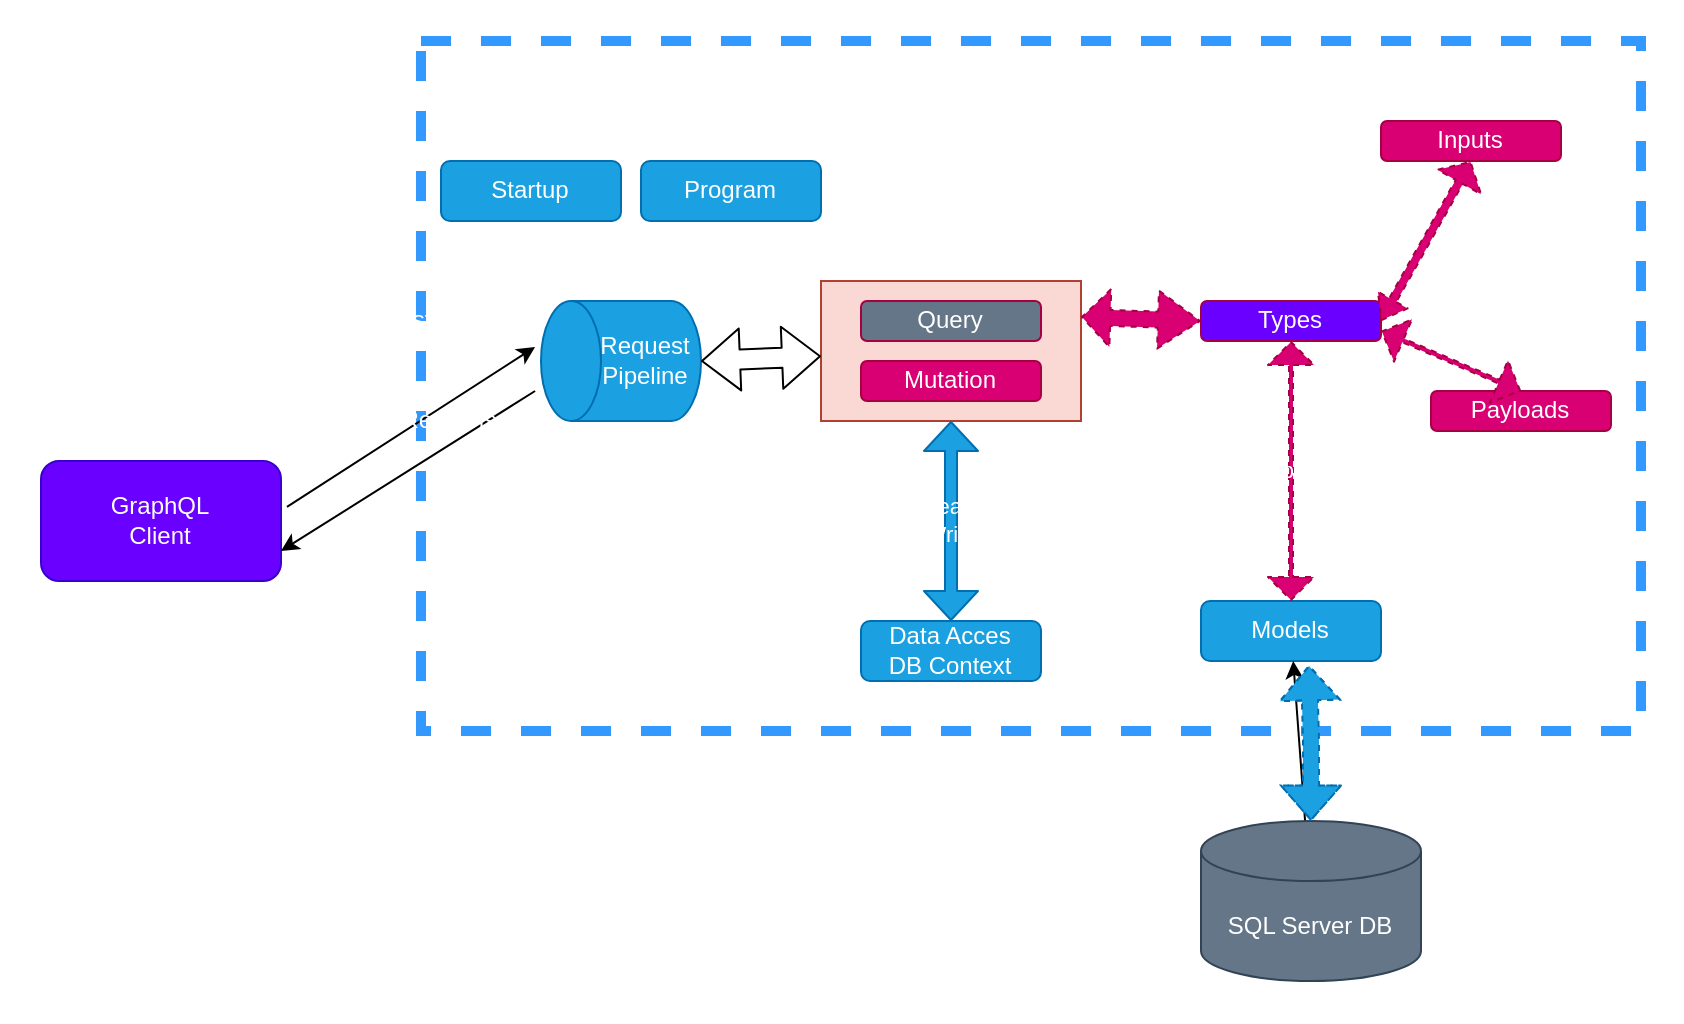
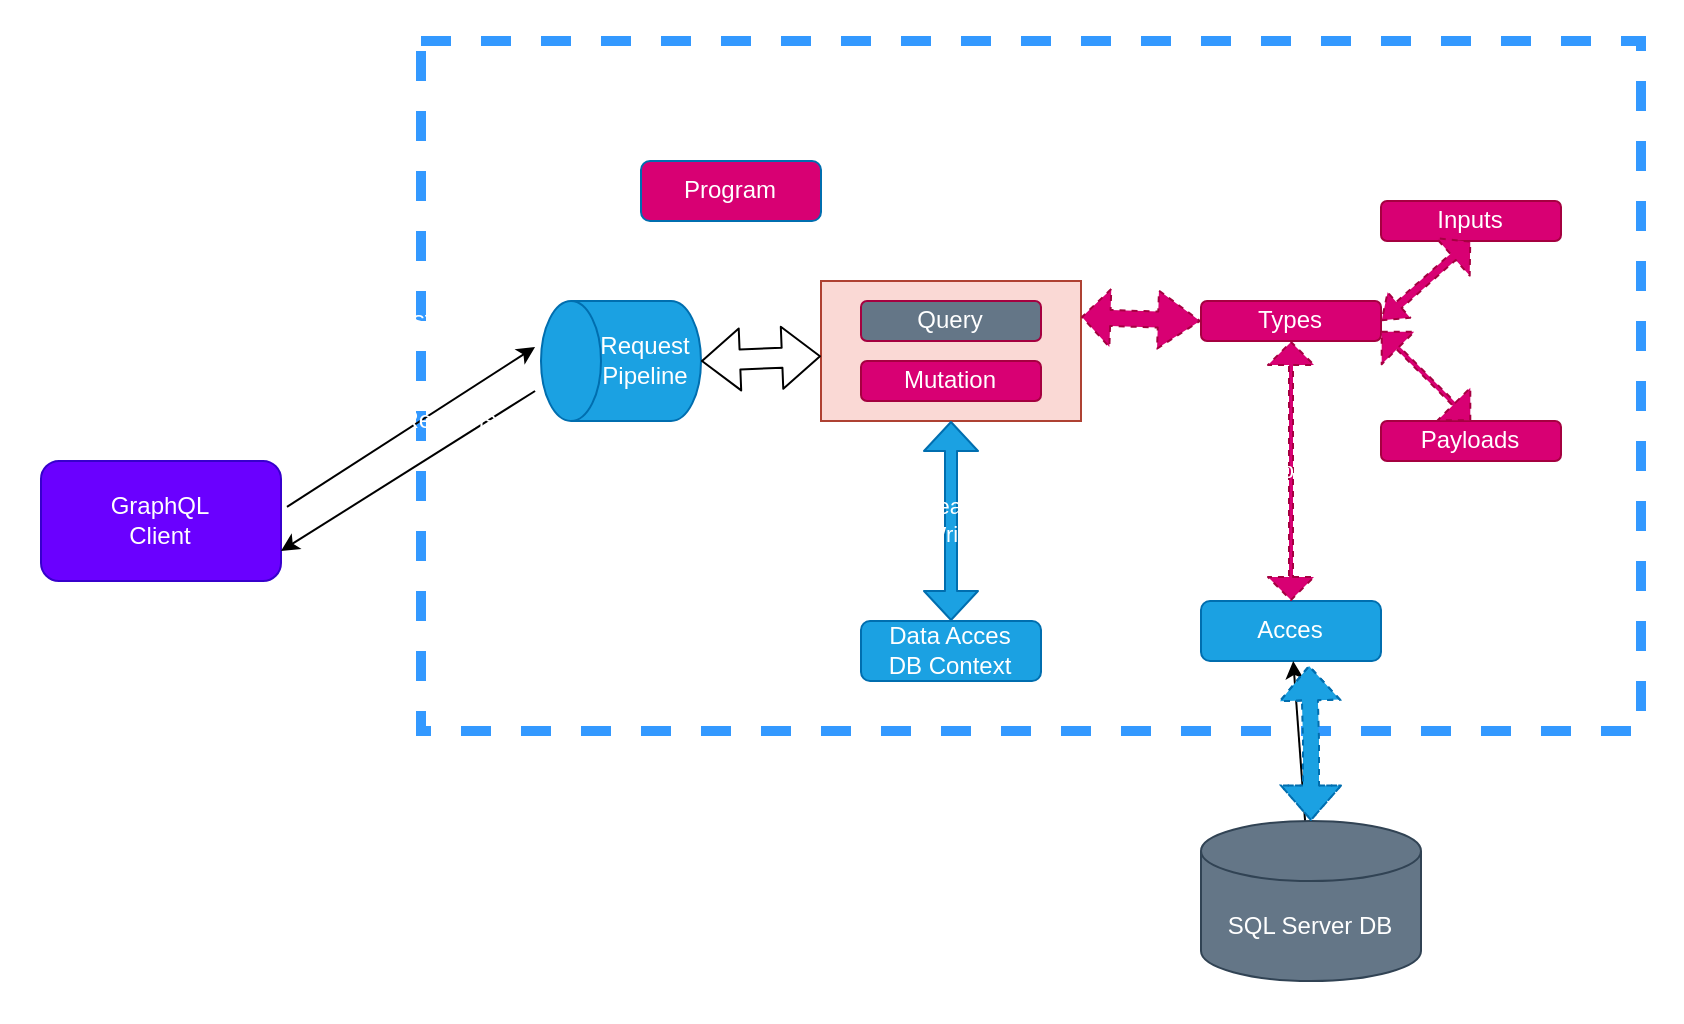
node "Inputs": moved (1471, 141) -> (1471, 221)
node "Startup": removed
node "Program": fillcolor #1ba1e2 -> #d80073
node "Types": fillcolor #6a00ff -> #d80073
node "Payloads": moved (1521, 411) -> (1471, 441)
node "Models": label "Models" -> "Acces"
